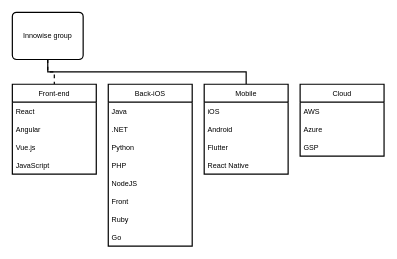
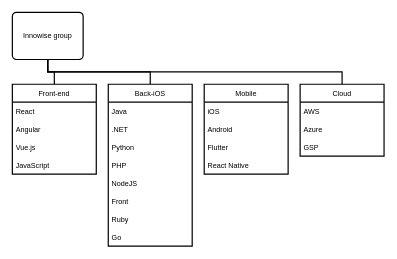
edge "Innowise group" -- "Cloud": added
edge "Innowise group" -- "Front-end": style dashed -> solid
edge "Innowise group" -- "Back-iOS": added
edge "Innowise group" -- "Mobile": removed
